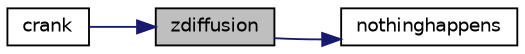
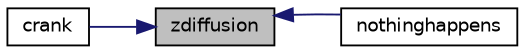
edge "zdiffusion" -> "nothinghappens": reversed
